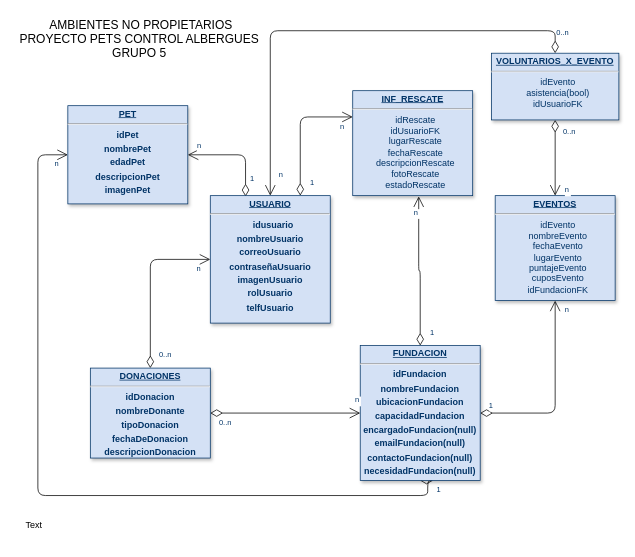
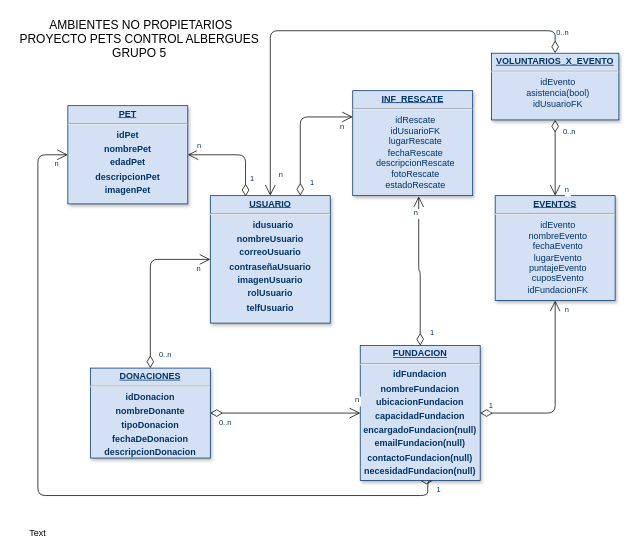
node "Text": moved (34, 525) -> (38, 533)
